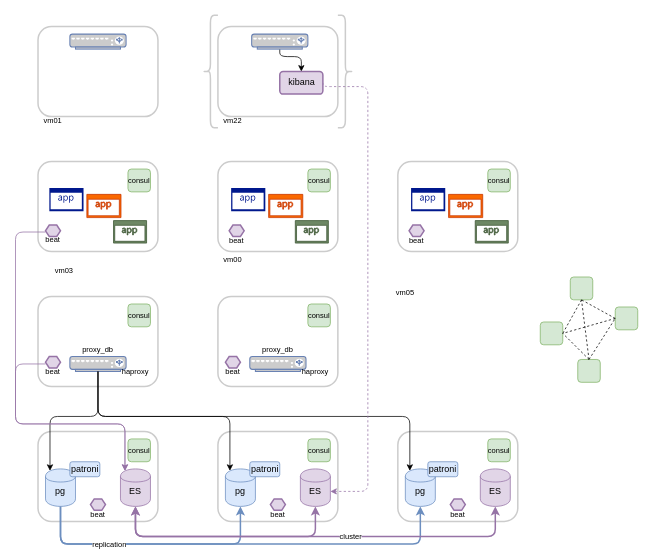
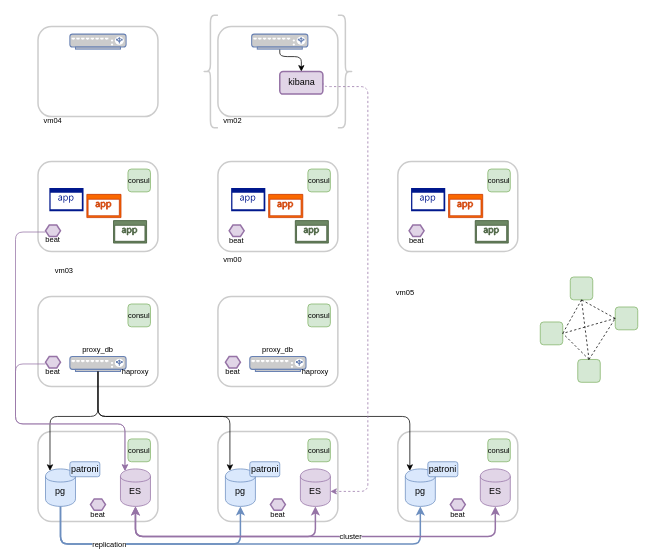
node "vm01": label "vm01" -> "vm04"
node "vm22": label "vm22" -> "vm02"
